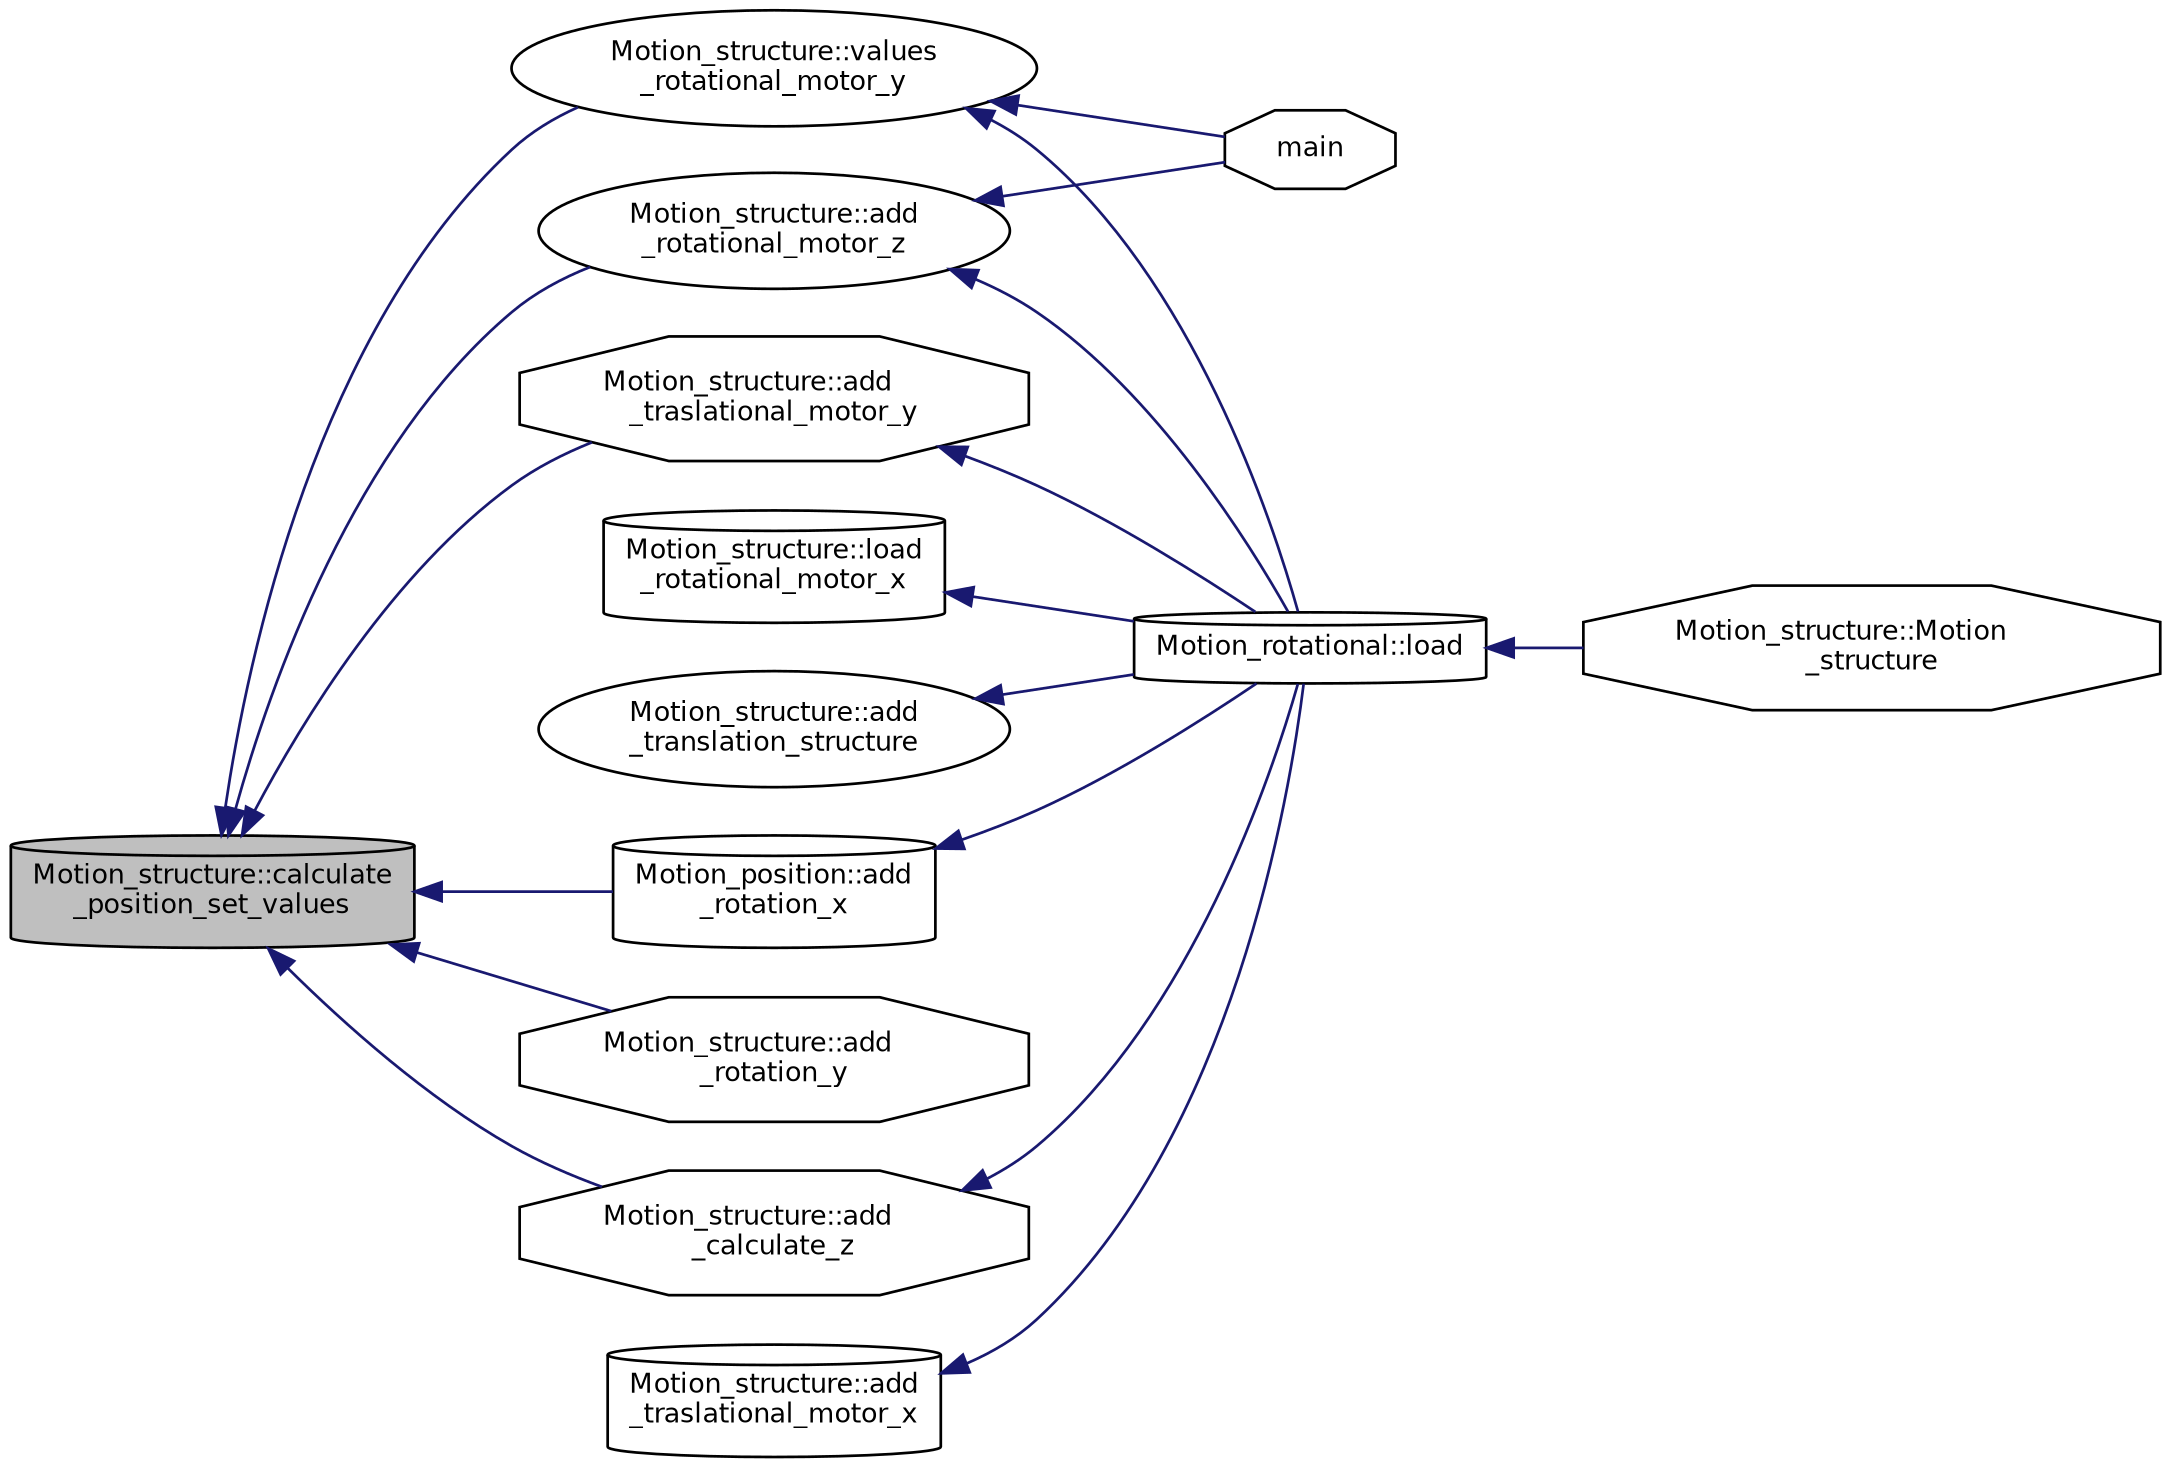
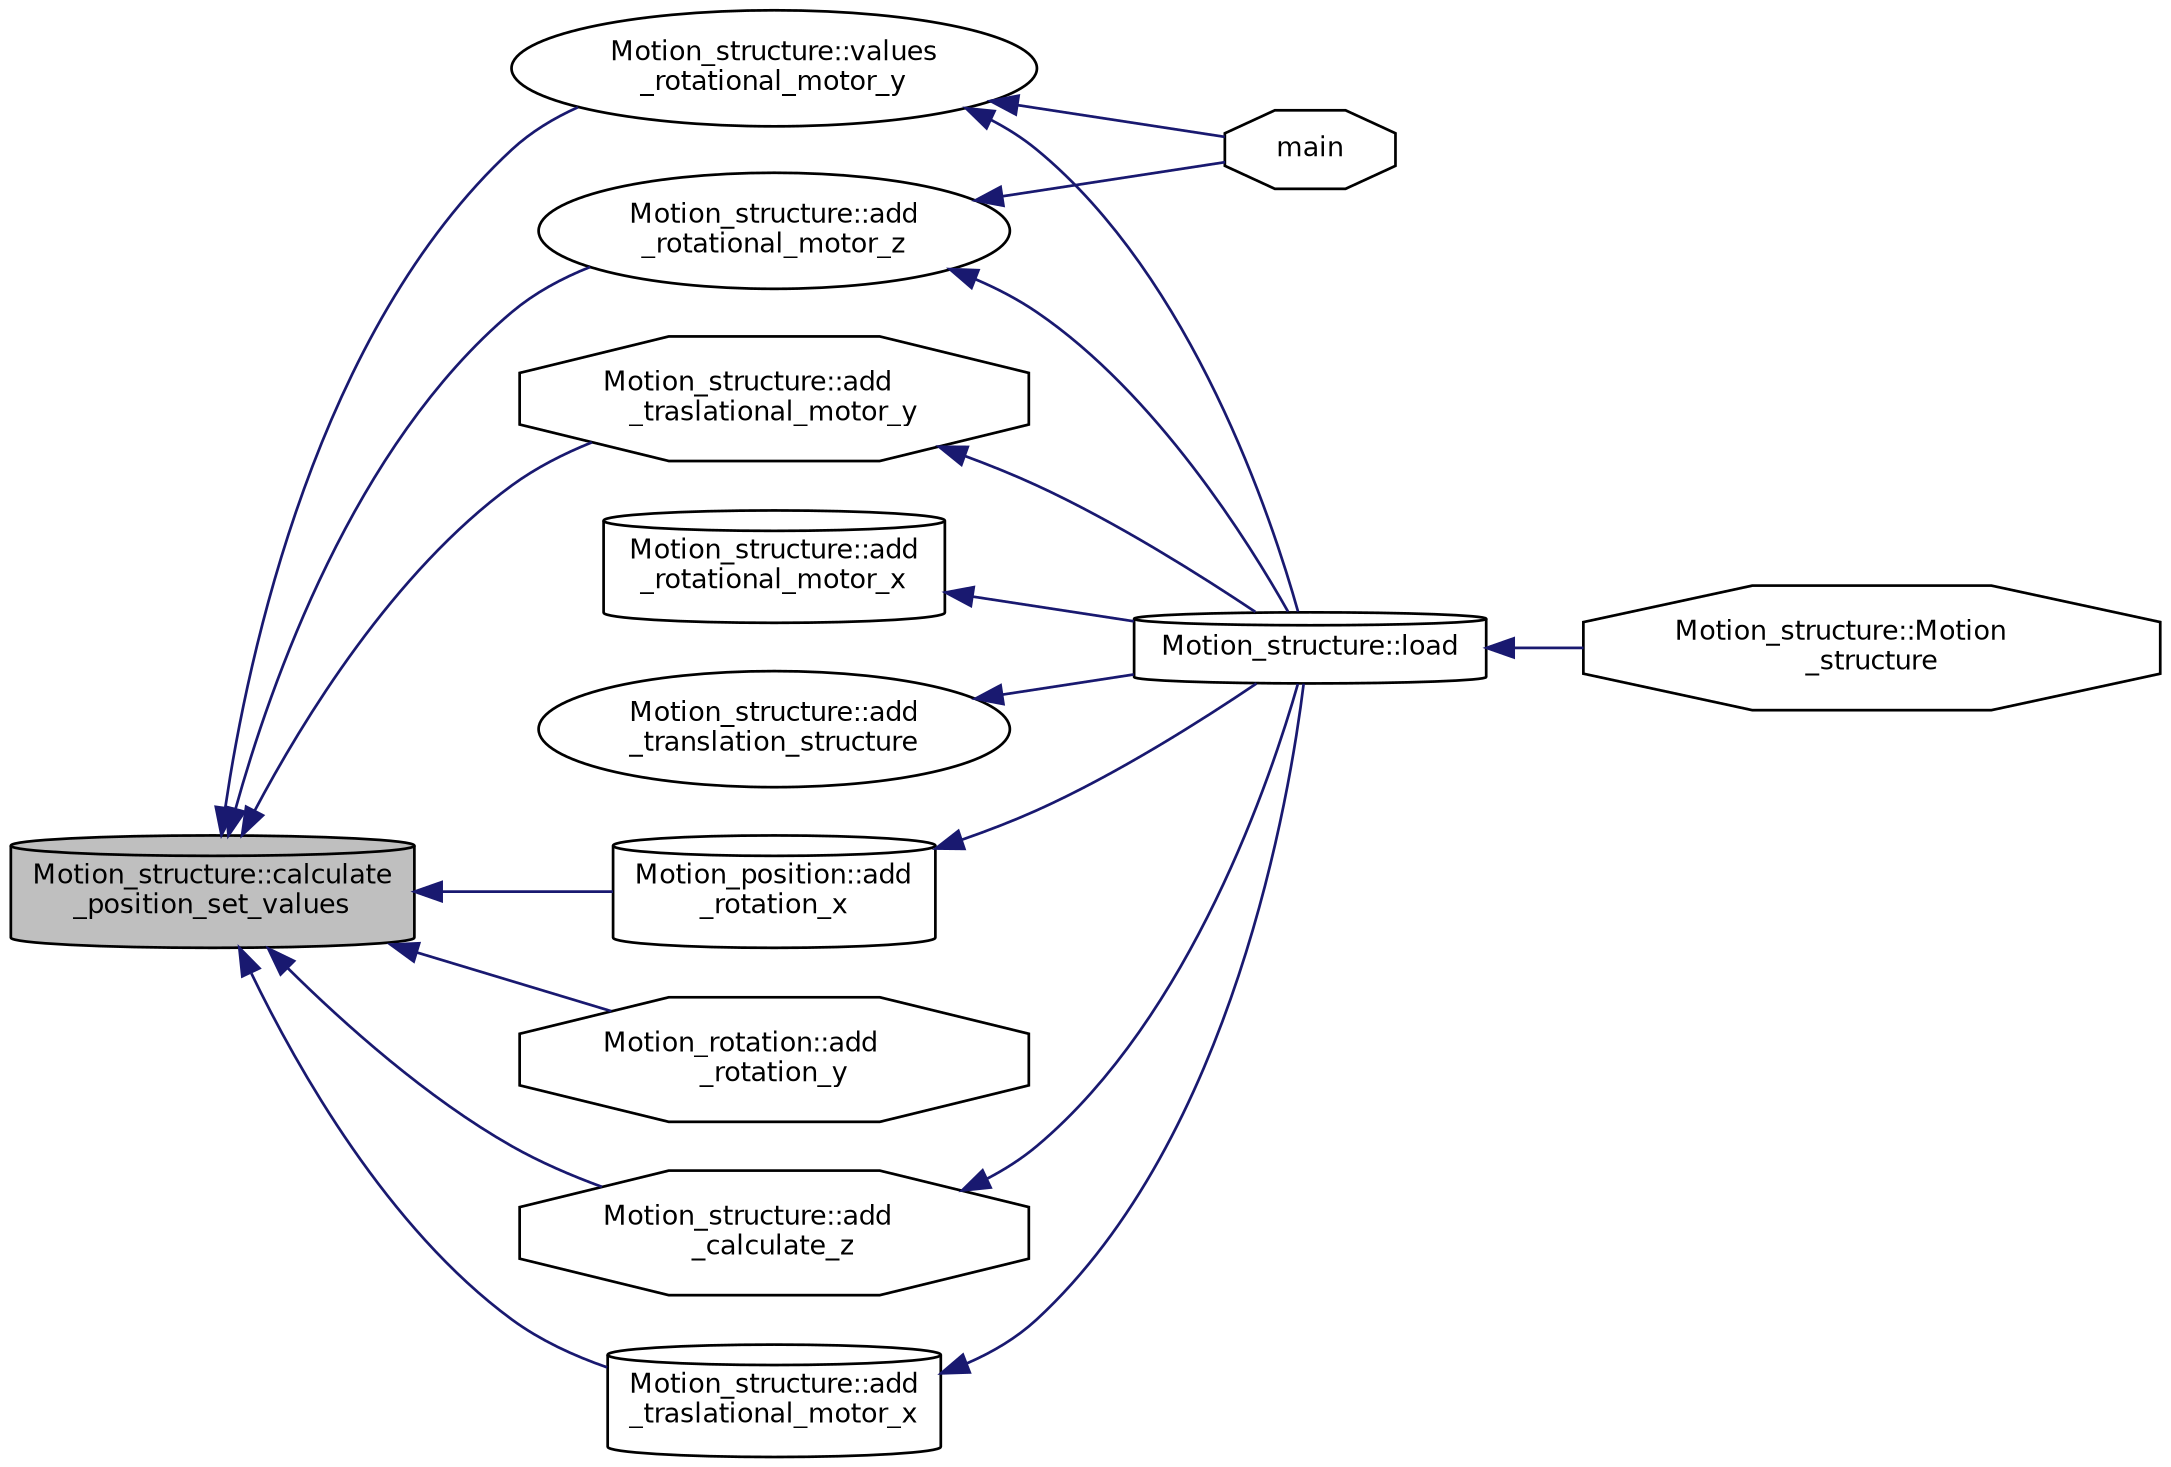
node "Motion_structure::load _rotational_motor_x": label "Motion_structure::load _rotational_motor_x" -> "Motion_structure::add _rotational_motor_x"
node "Motion_rotational::load": label "Motion_rotational::load" -> "Motion_structure::load"
node "Motion_structure::add _rotation_y": label "Motion_structure::add _rotation_y" -> "Motion_rotation::add _rotation_y"
edge "Motion_structure::add _traslational_motor_x" -> "Motion_structure::calculate _position_set_values": added
